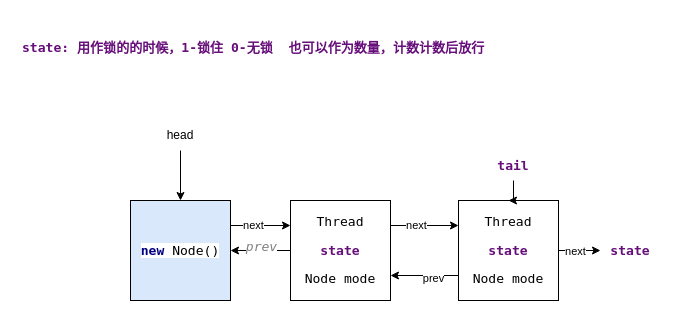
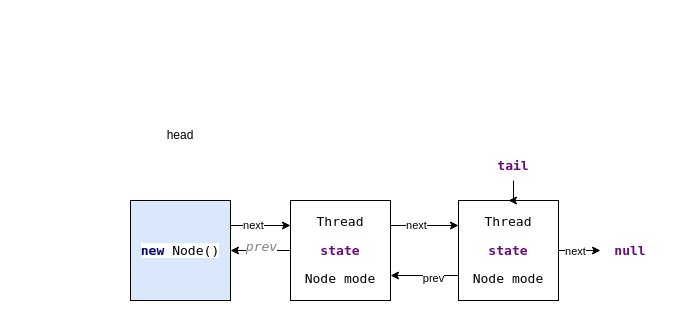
node "state: 用作锁的的时候，1-锁住 0-无锁 也可以作为数量，计数计数后放行": removed
edge "head" -> "new Node()": removed
node "state": label "state" -> "null"
